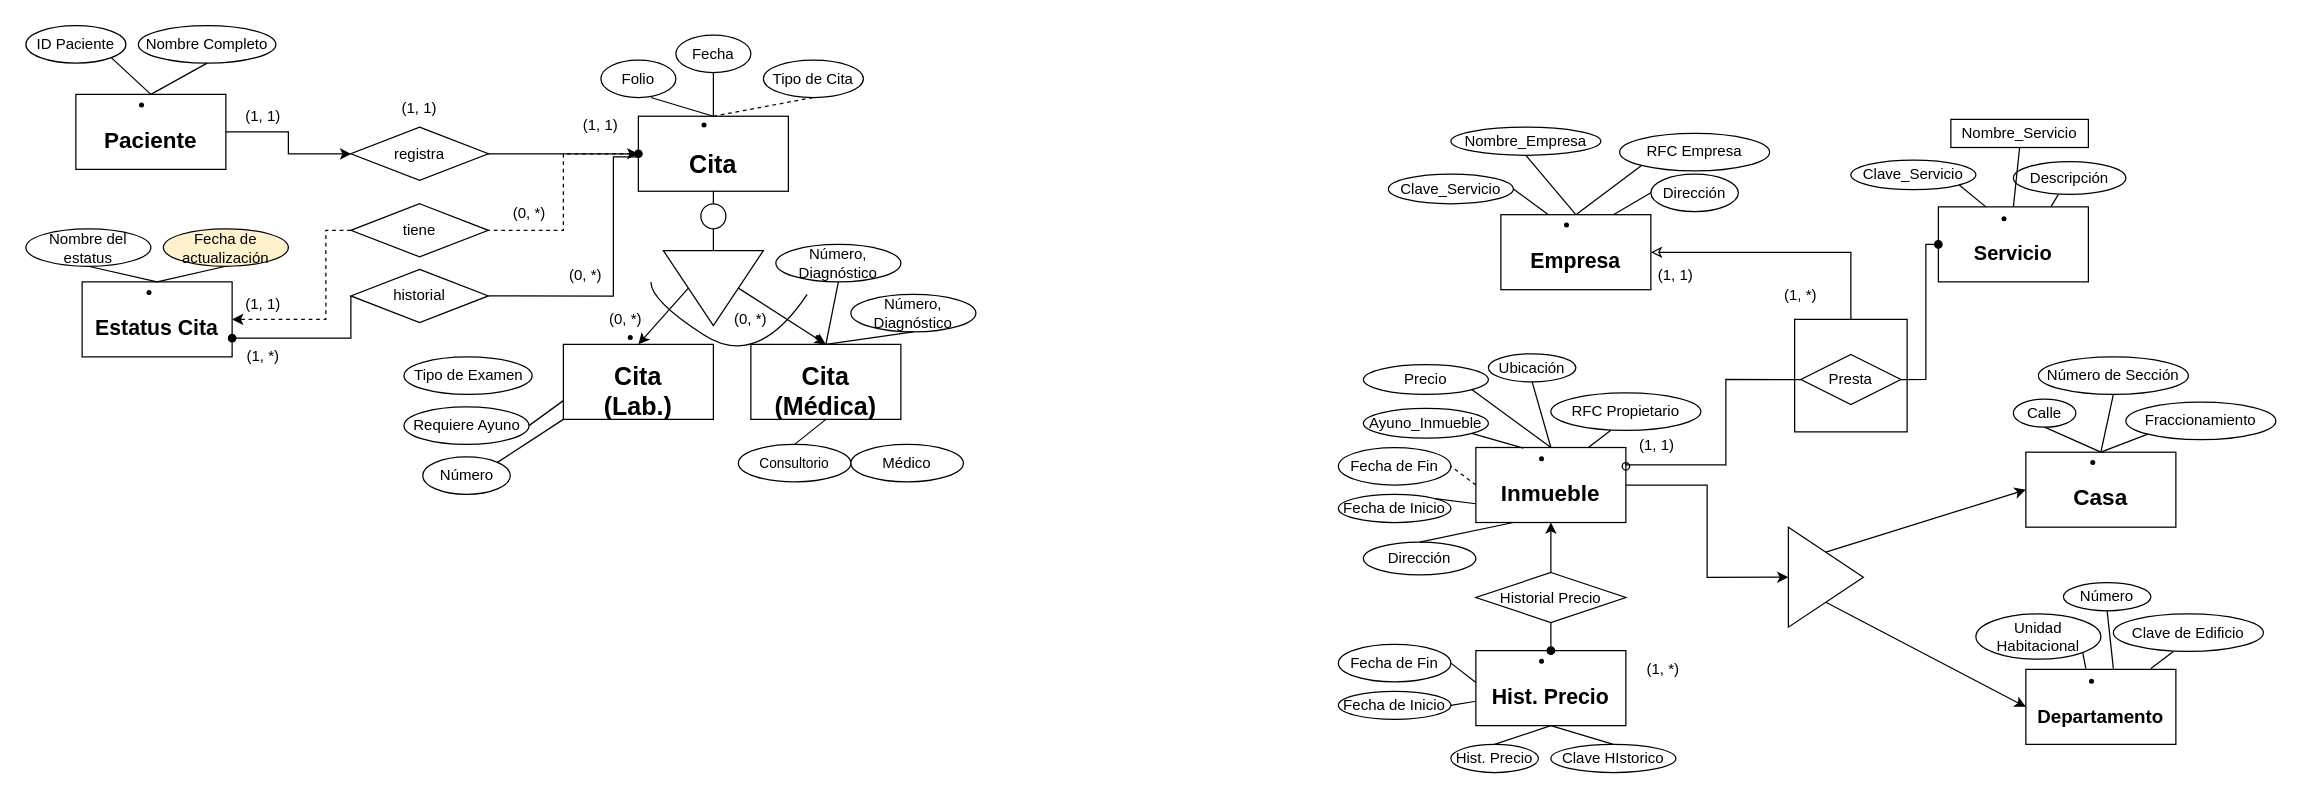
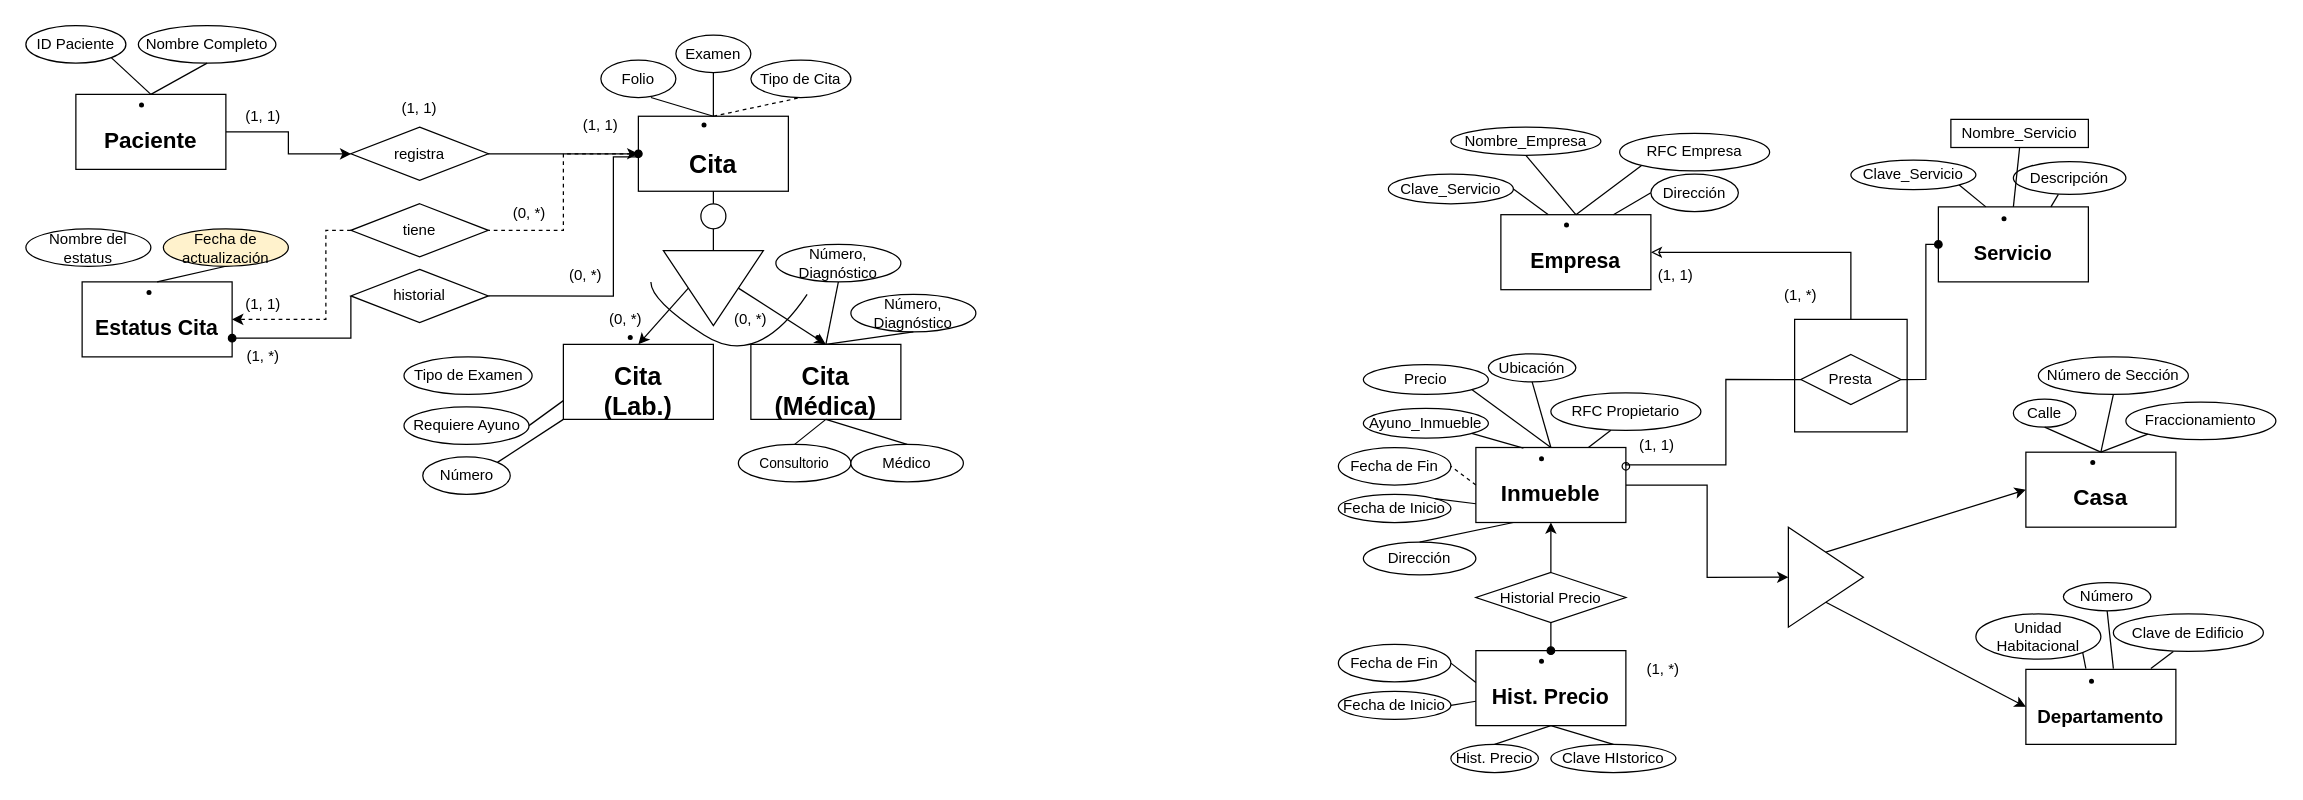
node "Fecha": label "Fecha" -> "Examen"
node "Tipo de Cita": moved (813, 79) -> (801, 79)
edge "Nombre del estatus" -- "Estatus Cita": removed
edge "Cita (Médica)" -- "Médico": added
